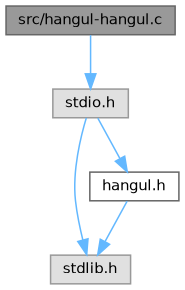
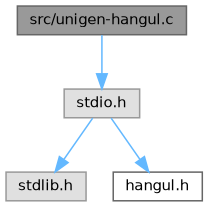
node "src/hangul-hangul.c": label "src/hangul-hangul.c" -> "src/unigen-hangul.c"
edge "hangul.h" -> "stdlib.h": removed
